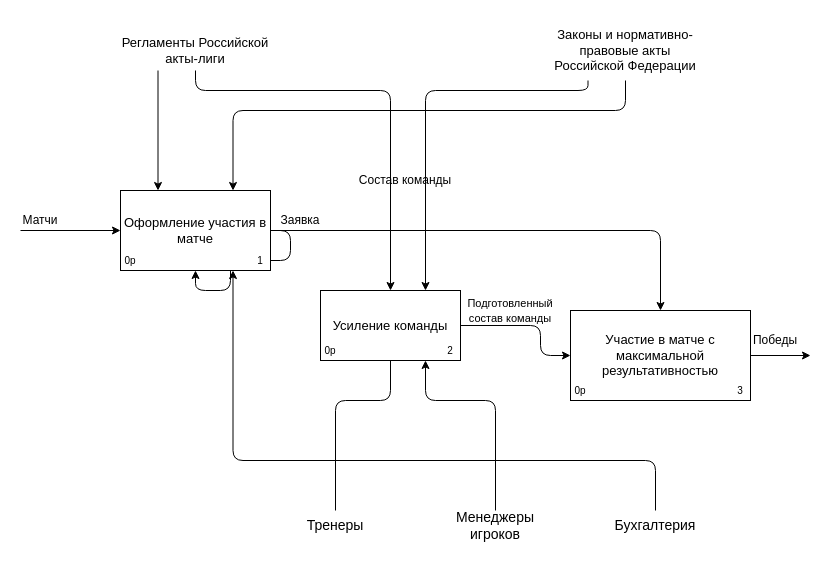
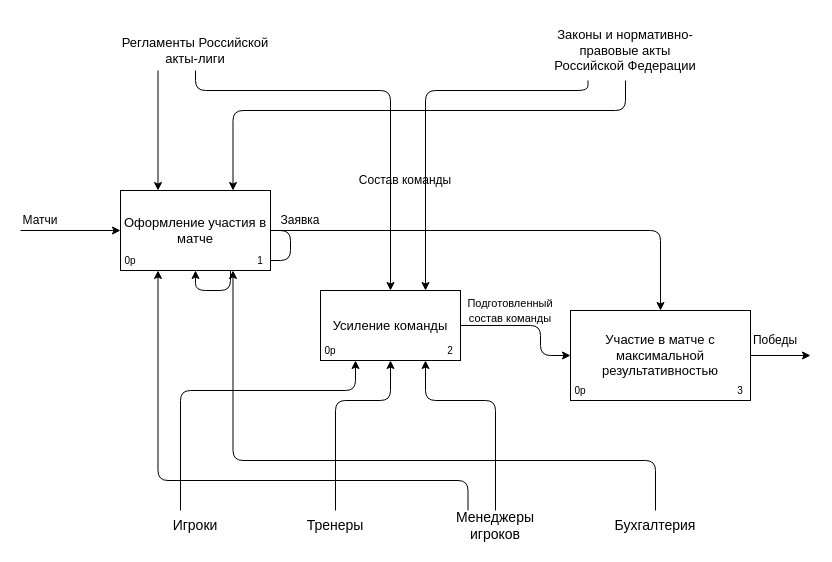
edge "Усиление команды" -- "Тренеры": arrowhead none -> classic
edge "Игроки" -> "Усиление команды": added
edge "Менеджеры игроков" -> "Оформление участия в матче": added
node "Игроки": added
